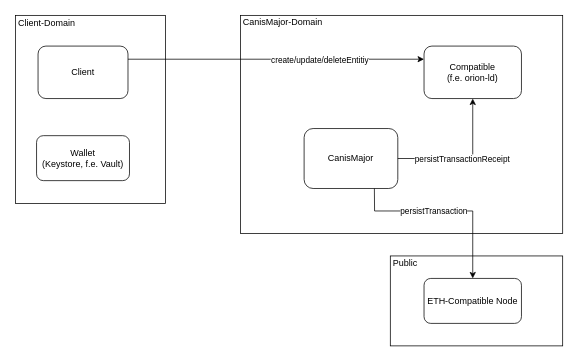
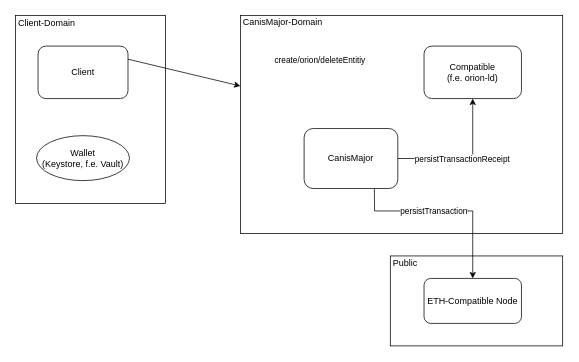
edge "Client" -> "Compatible (f.e. orion-ld)": now "Client" -> "CanisMajor-Domain"
node "create/update/deleteEntitiy": label "create/update/deleteEntitiy" -> "create/orion/deleteEntitiy"
node "Wallet (Keystore, f.e. Vault)": shape rounded rectangle -> ellipse
